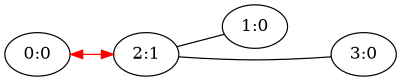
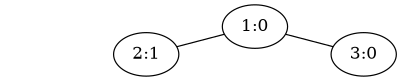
node "0:0": removed
edge "2:1" -- "3:0": now "1:0" -- "3:0"
